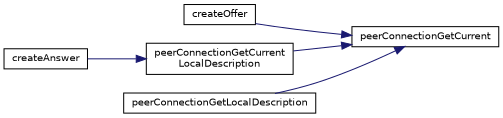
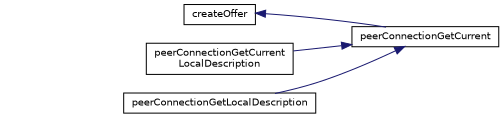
edge "createOffer" -> "peerConnectionGetCurrent": reversed
node "createAnswer": removed
